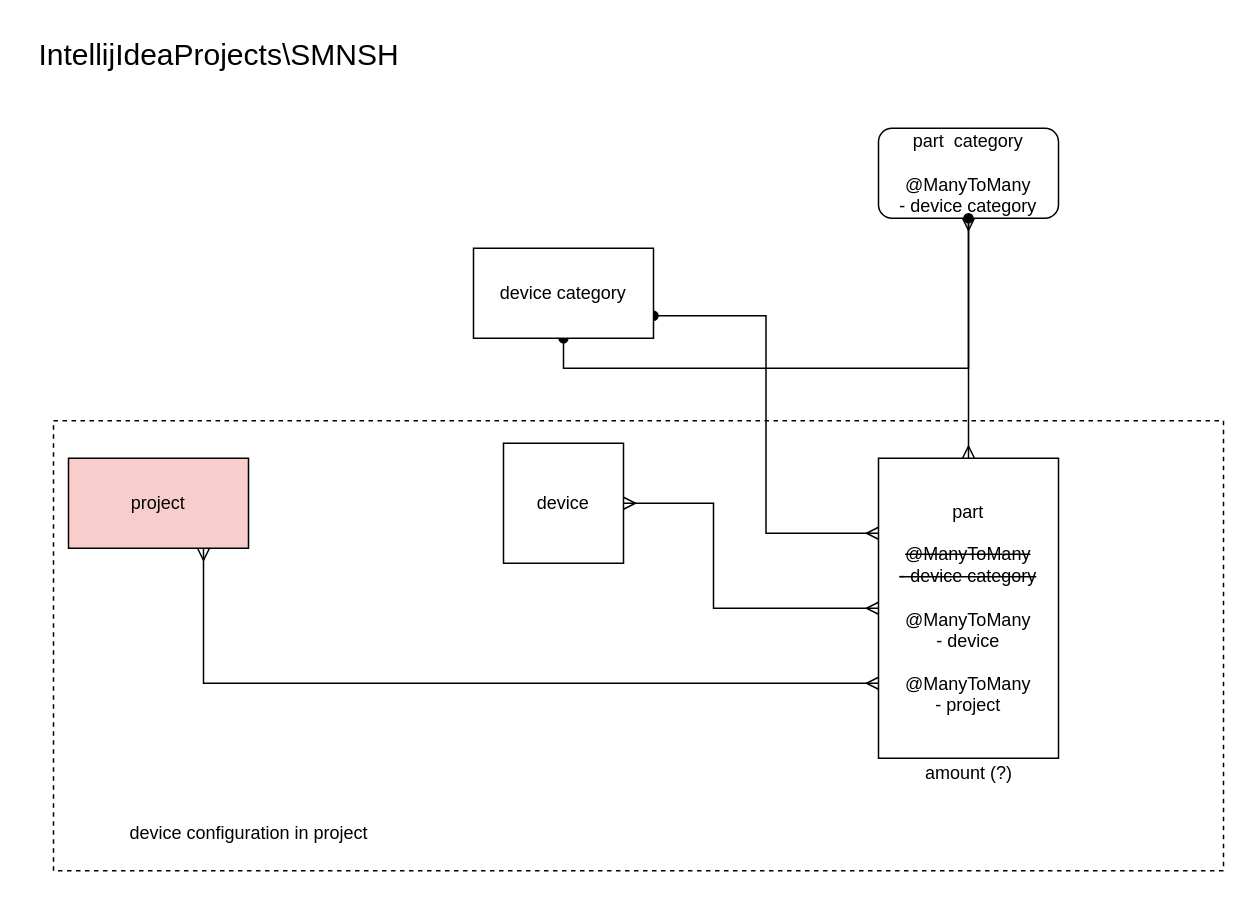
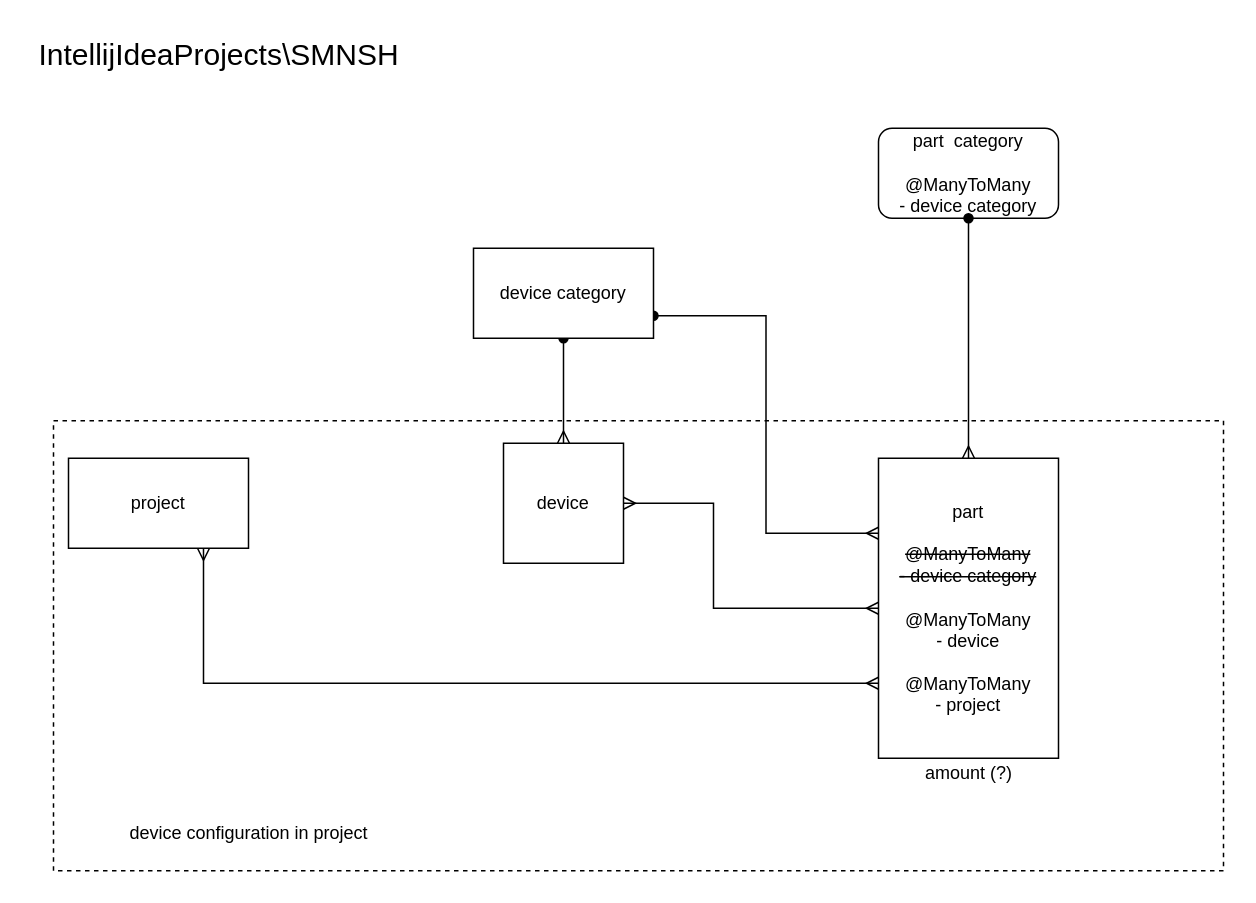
edge "part category @ManyToMany - device category" -- "device category": now "device" -- "device category"
node "project": fillcolor #f8cecc -> #ffffff
